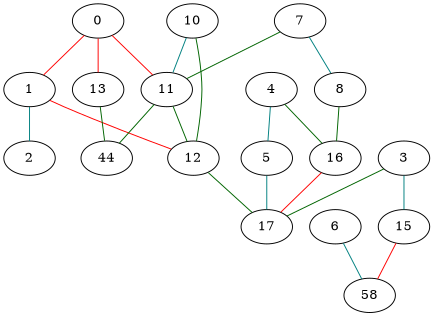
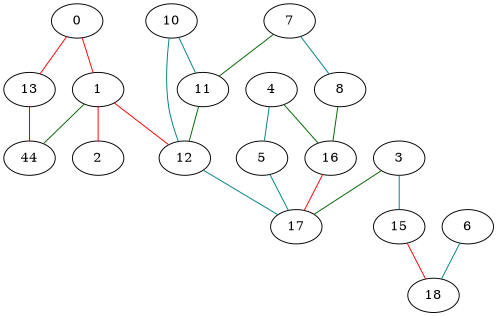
edge "0" -- "11": removed
edge "10" -- "12": color darkgreen -> teal
edge "1" -- "2": color teal -> red
edge "11" -- "44": now "1" -- "44"
edge "12" -- "17": color darkgreen -> teal
node "58": label "58" -> "18"
